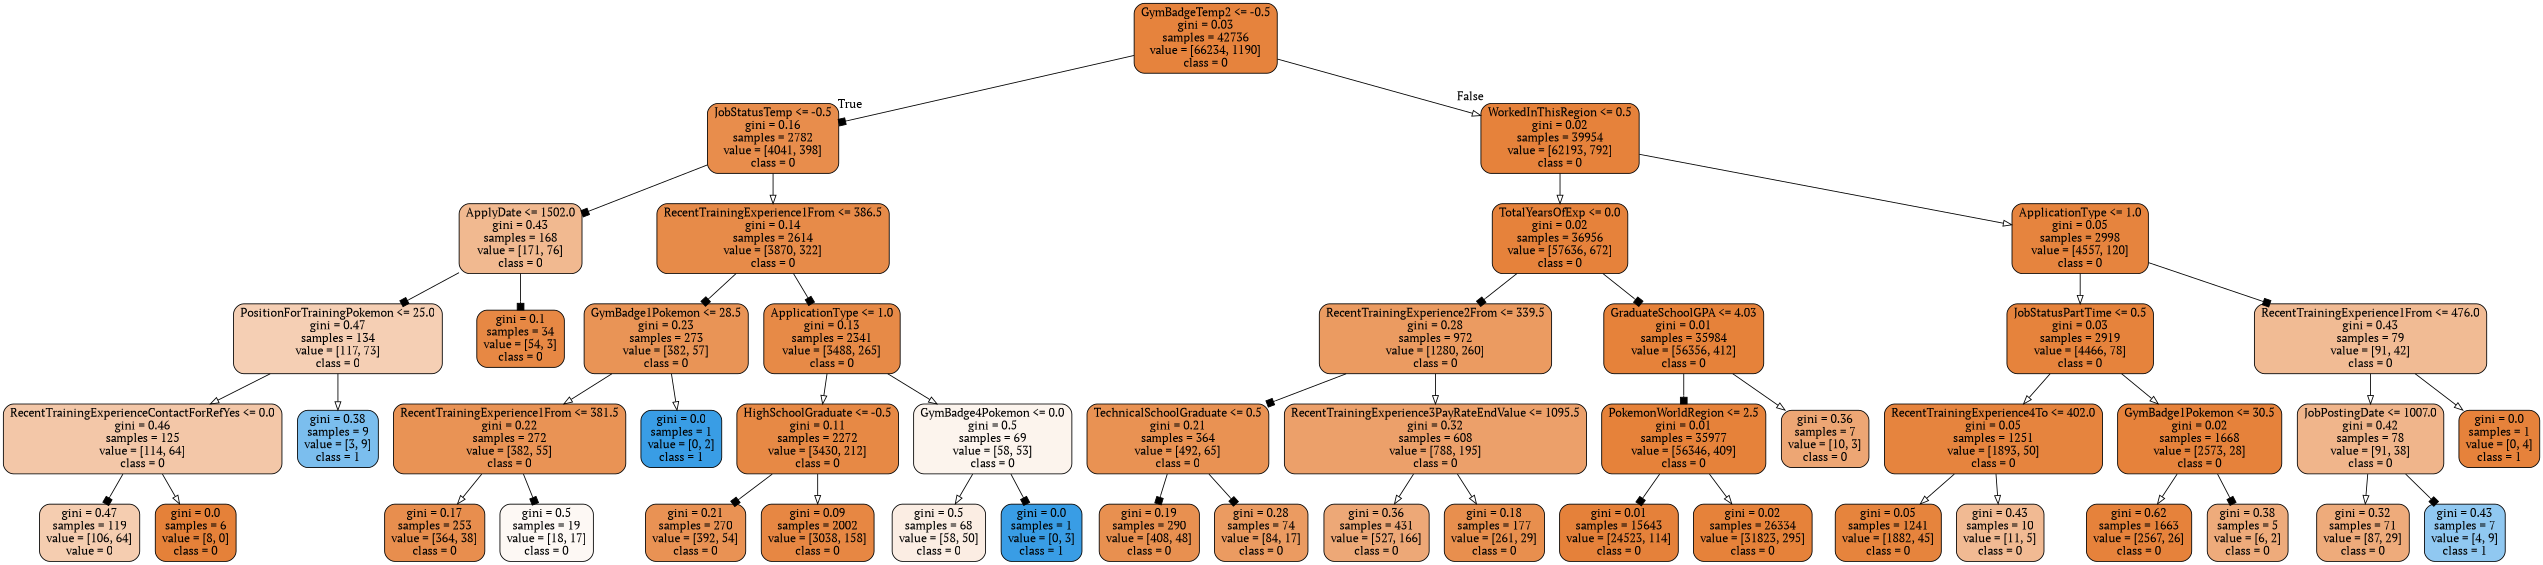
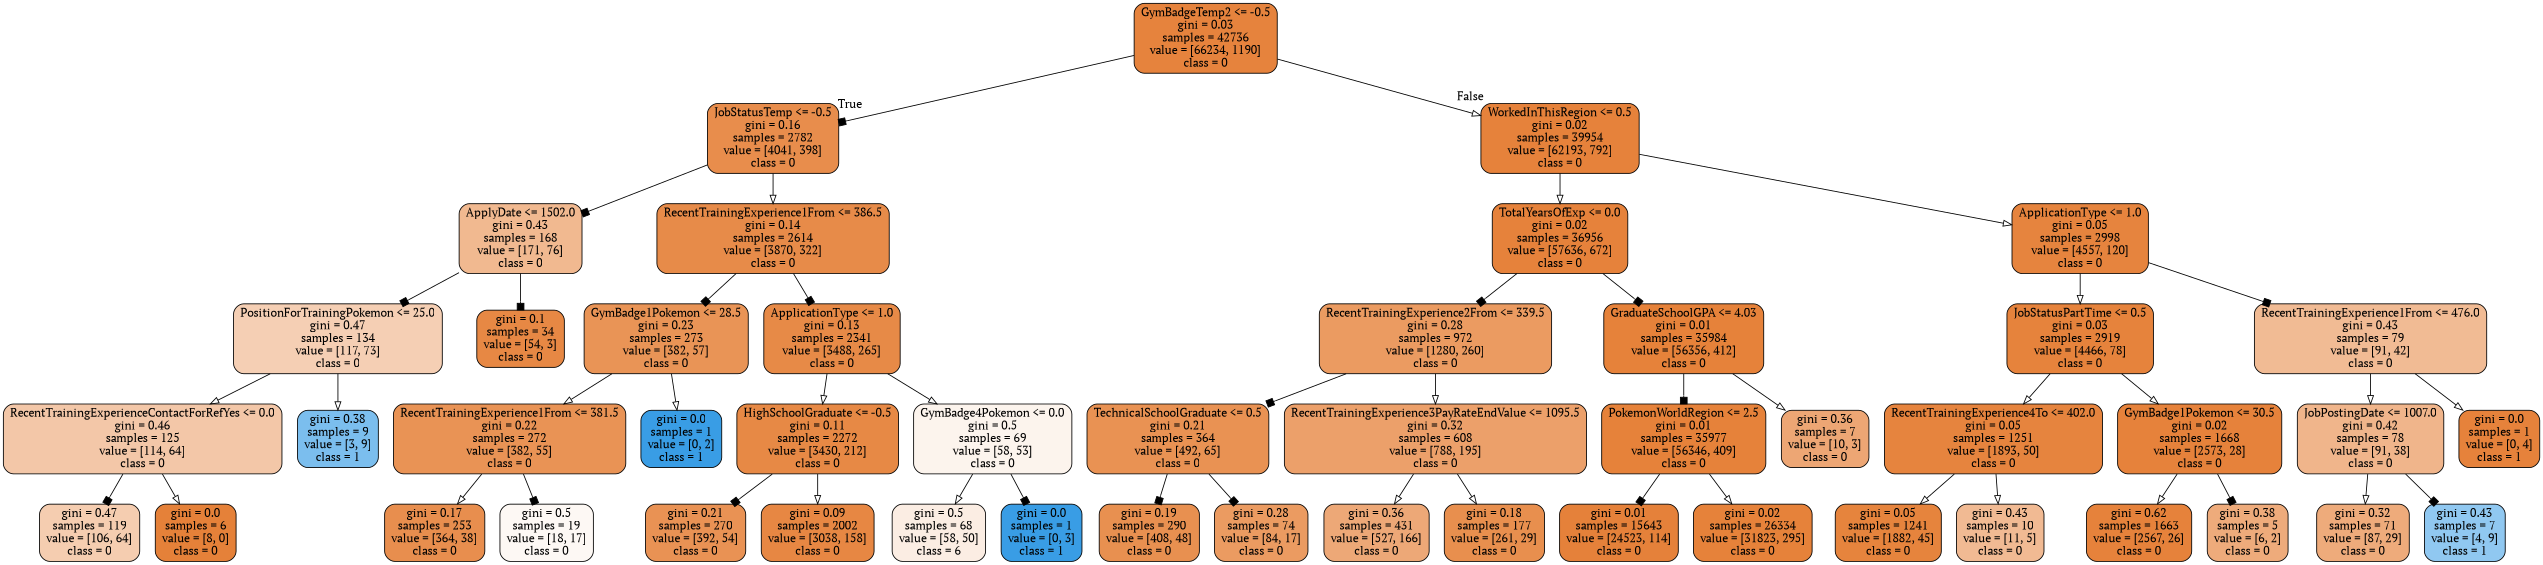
node "gini = 0.47 samples = 119 value = [106, 64] value = 0": label "gini = 0.47 samples = 119 value = [106, 64] value = 0" -> "gini = 0.47 samples = 119 value = [106, 64] class = 0"
node "gini = 0.5 samples = 68 value = [58, 50] class = 0": label "gini = 0.5 samples = 68 value = [58, 50] class = 0" -> "gini = 0.5 samples = 68 value = [58, 50] class = 6"
